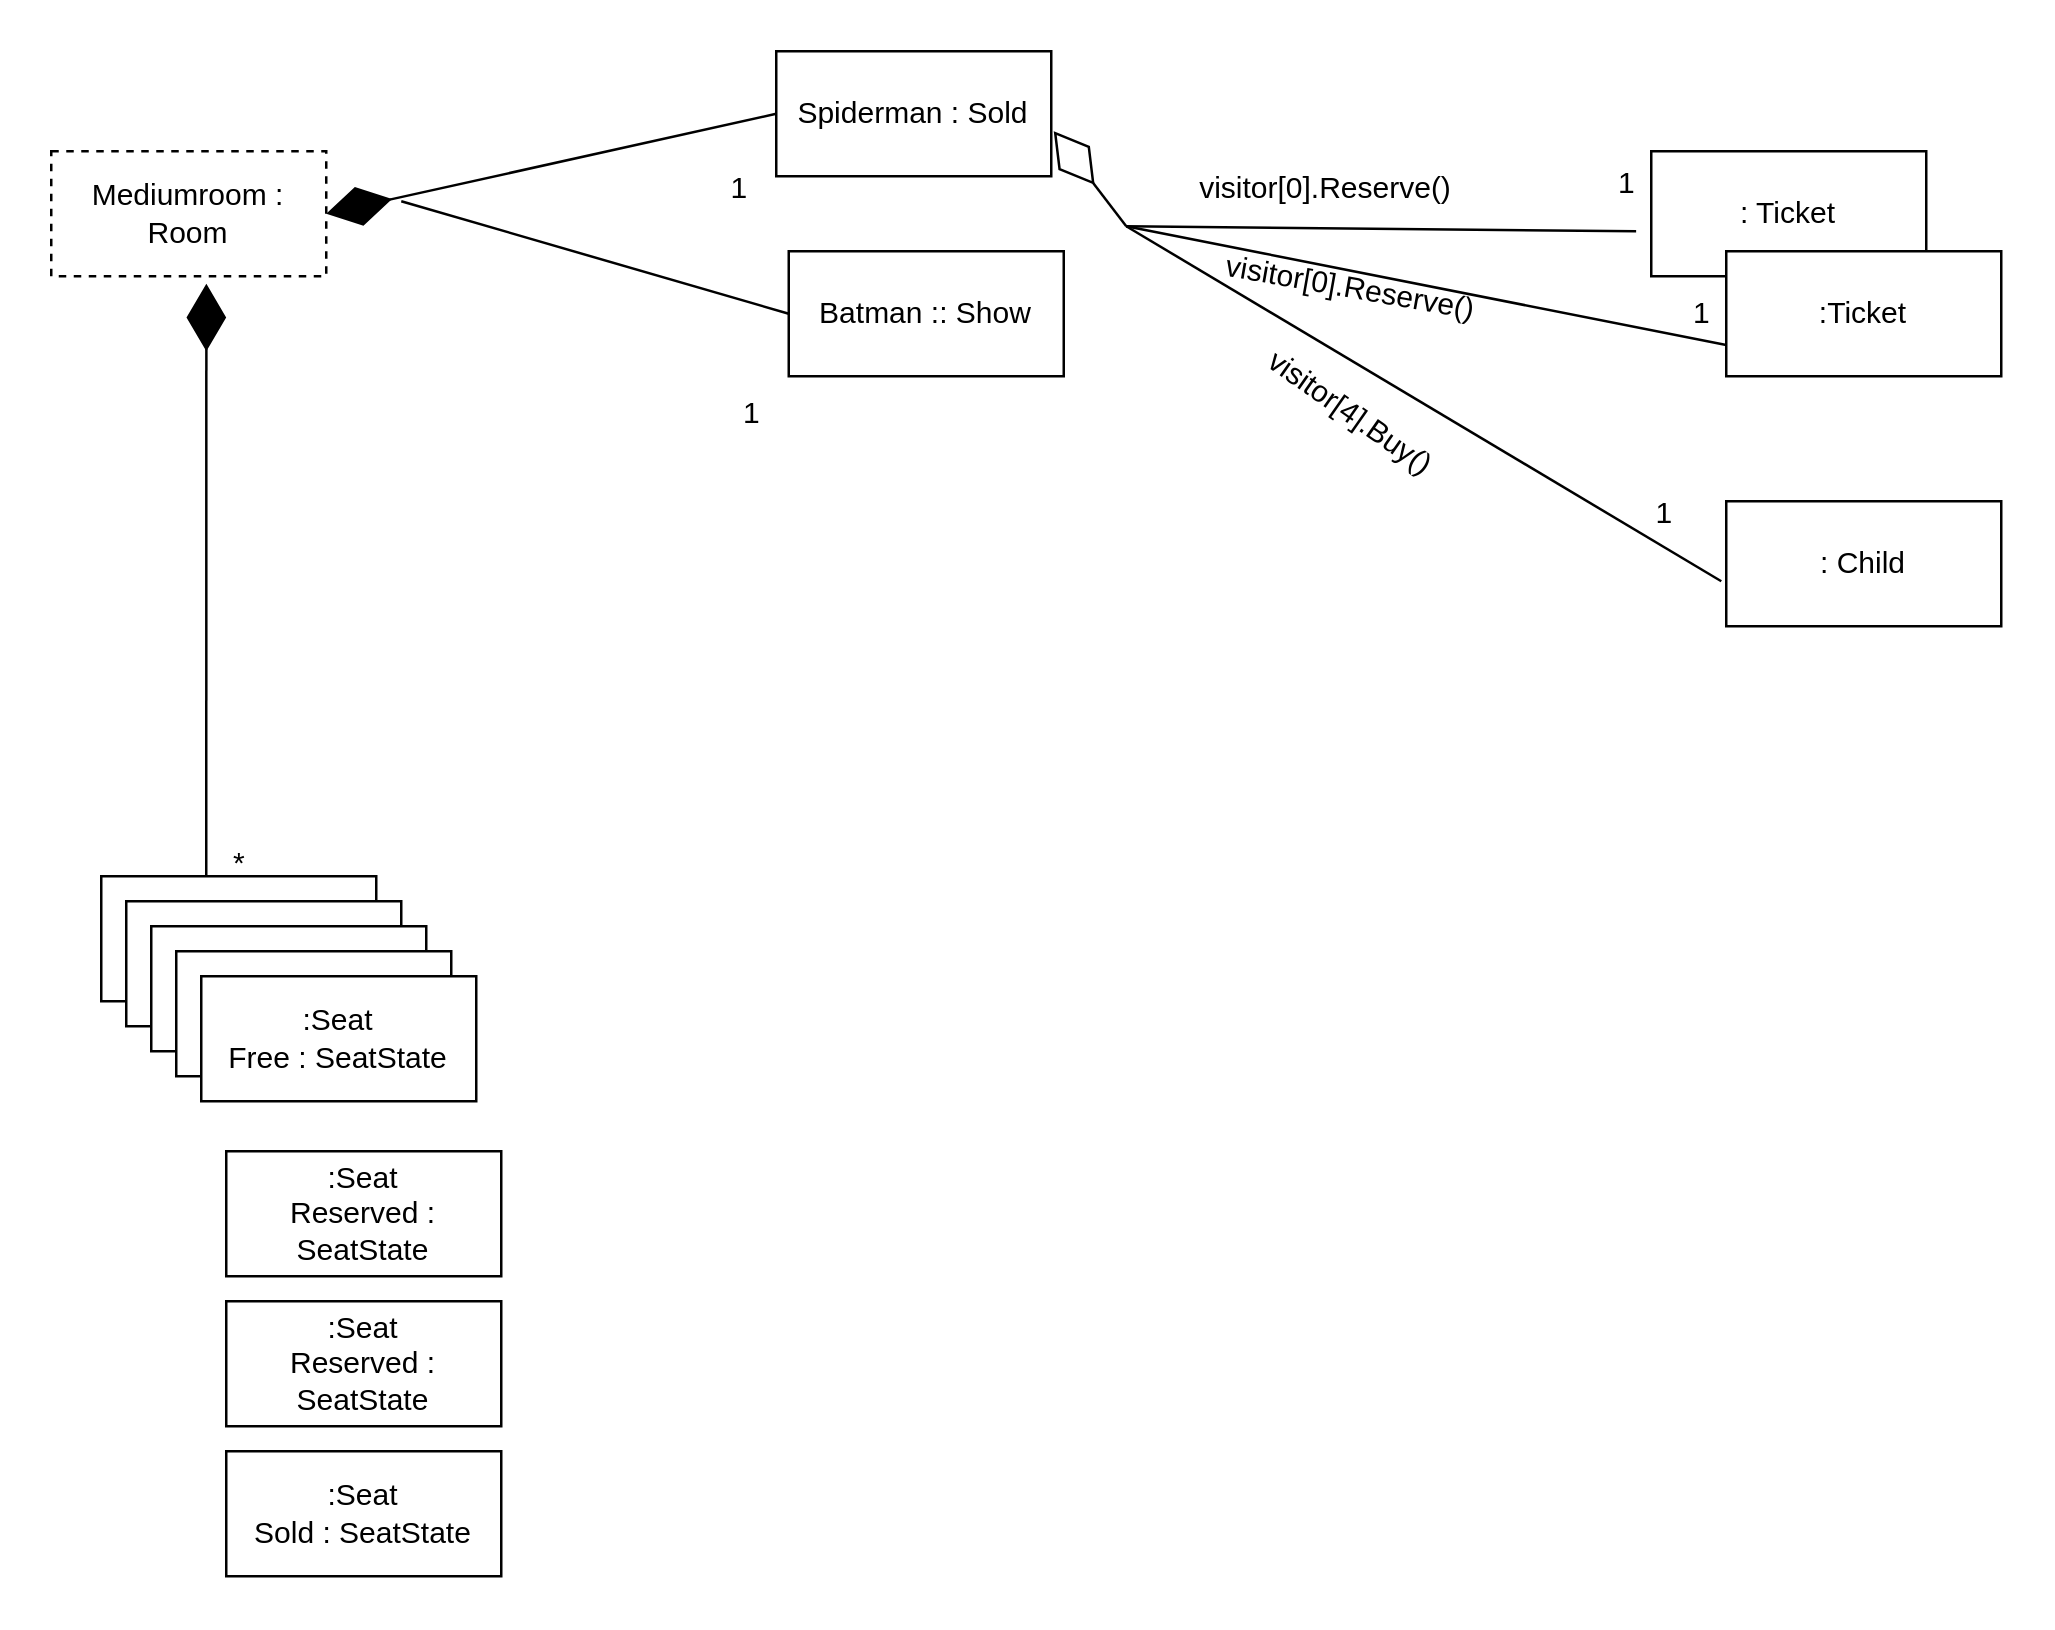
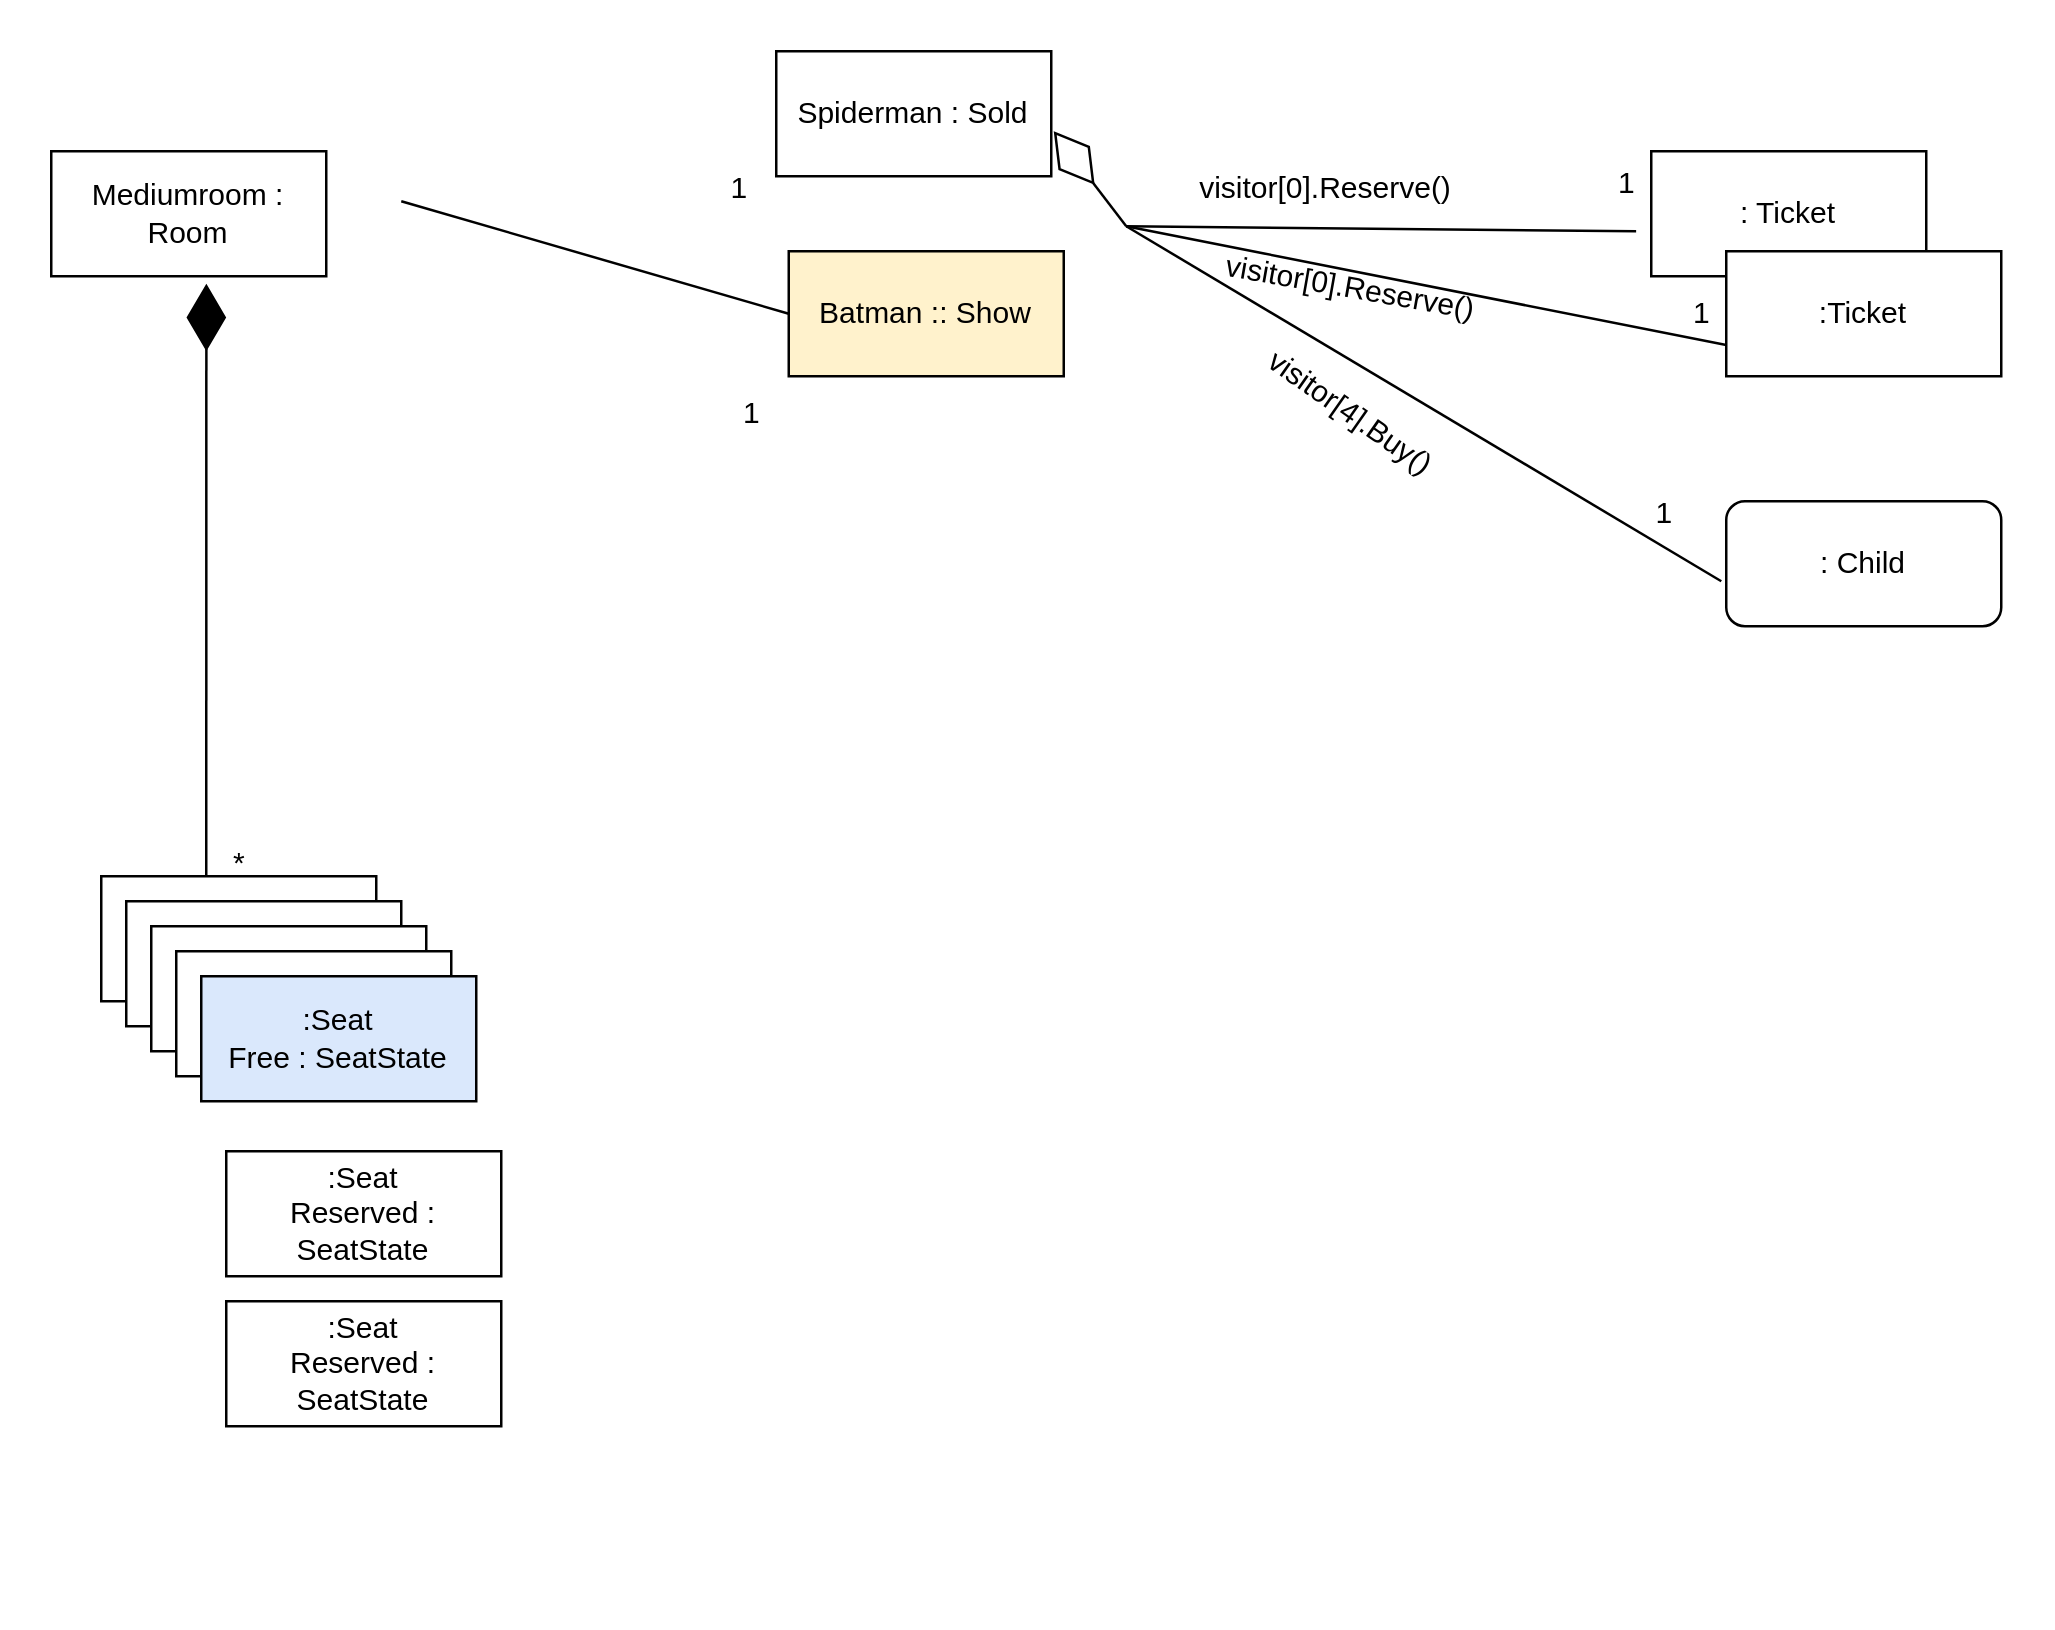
edge "Spiderman : Sold" -> "Mediumroom : Room": removed
node "Mediumroom : Room": style dashed -> solid
node "Batman :: Show": fillcolor #ffffff -> #fff2cc
node ": Child": shape rectangle -> rounded rectangle
node ":Seat Free : SeatState": fillcolor #ffffff -> #dae8fc
node ":Seat Sold : SeatState": removed
